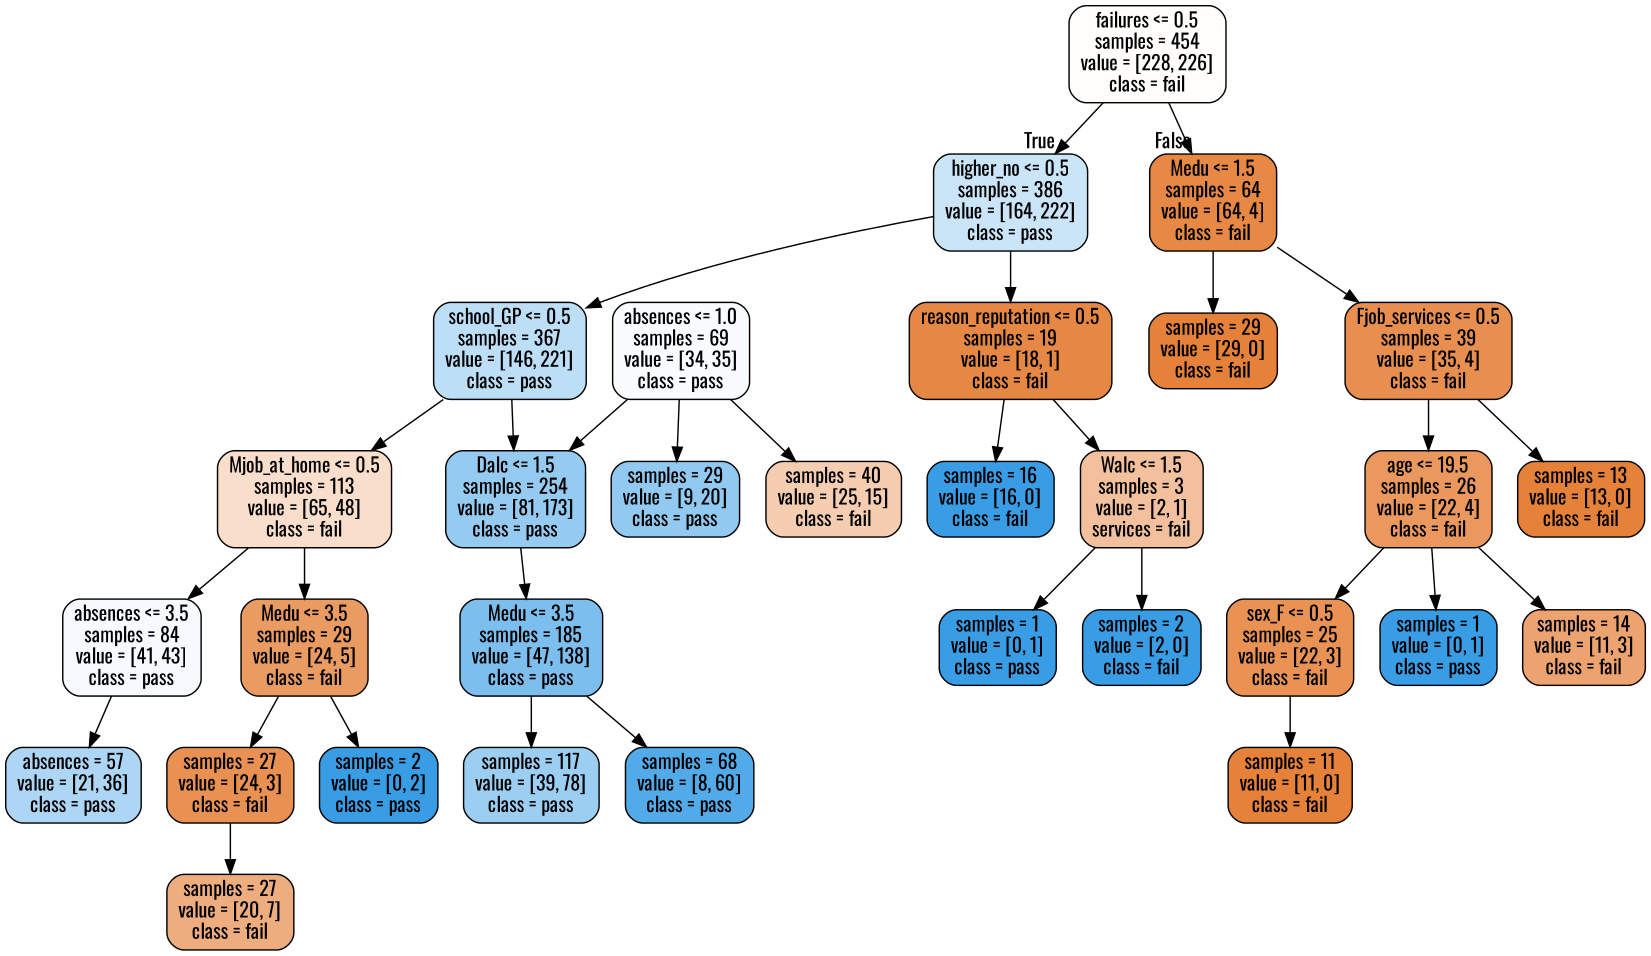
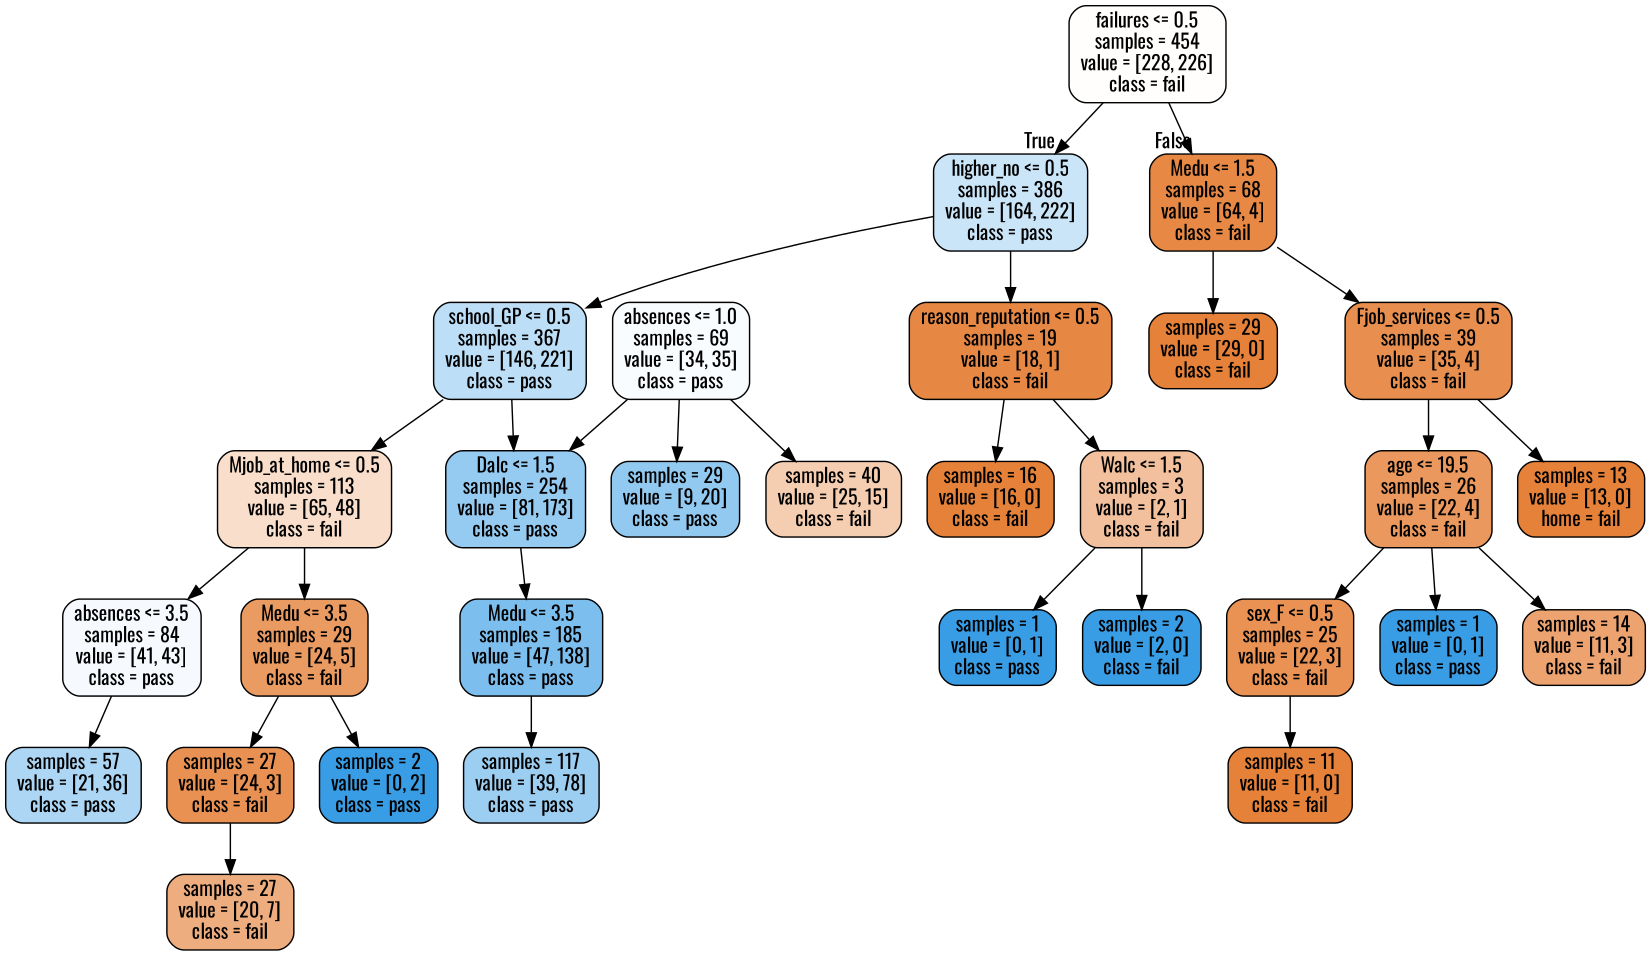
node "Medu <= 1.5 samples = 64 value = [64, 4] class = fail": label "Medu <= 1.5 samples = 64 value = [64, 4] class = fail" -> "Medu <= 1.5 samples = 68 value = [64, 4] class = fail"
node "samples = 16 value = [16, 0] class = fail": fillcolor #399de5 -> #e58139
node "Walc <= 1.5 samples = 3 value = [2, 1] services = fail": label "Walc <= 1.5 samples = 3 value = [2, 1] services = fail" -> "Walc <= 1.5 samples = 3 value = [2, 1] class = fail"
node "samples = 13 value = [13, 0] class = fail": label "samples = 13 value = [13, 0] class = fail" -> "samples = 13 value = [13, 0] home = fail"
node "absences = 57 value = [21, 36] class = pass": label "absences = 57 value = [21, 36] class = pass" -> "samples = 57 value = [21, 36] class = pass"
node "samples = 68 value = [8, 60] class = pass": removed
